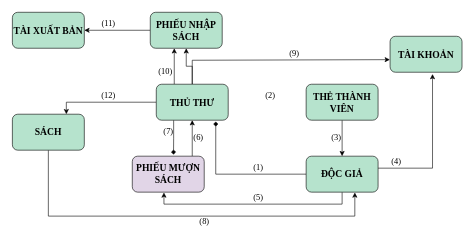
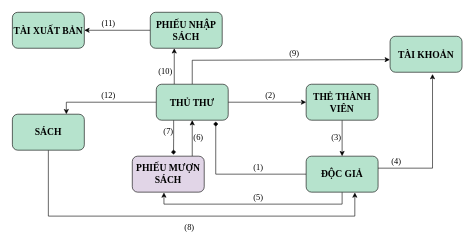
edge "THỦ THƯ" -> "PHIẾU NHẬP SÁCH": now "THỦ THƯ" -> "THẺ THÀNH VIÊN"
node "(8)": moved (204, 222) -> (189, 228)
